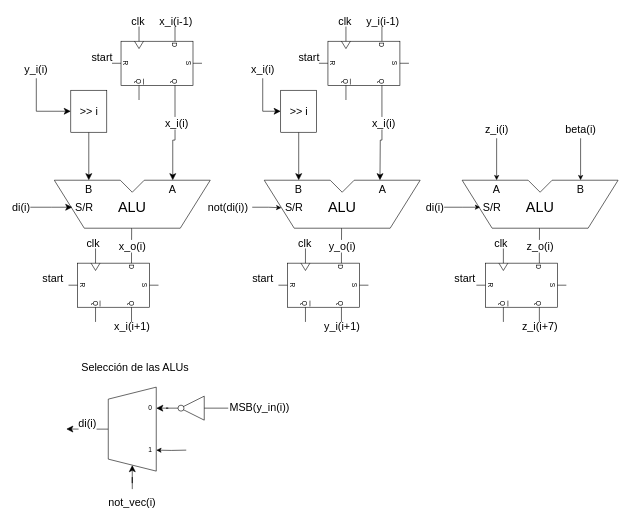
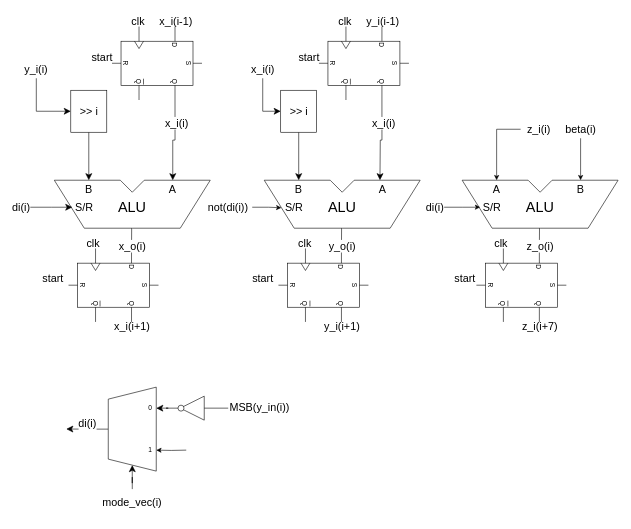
node "z_i(i)": moved (497, 129) -> (539, 129)
node "Selección de las ALUs": removed
node "not_vec(i)": label "not_vec(i)" -> "mode_vec(i)"
